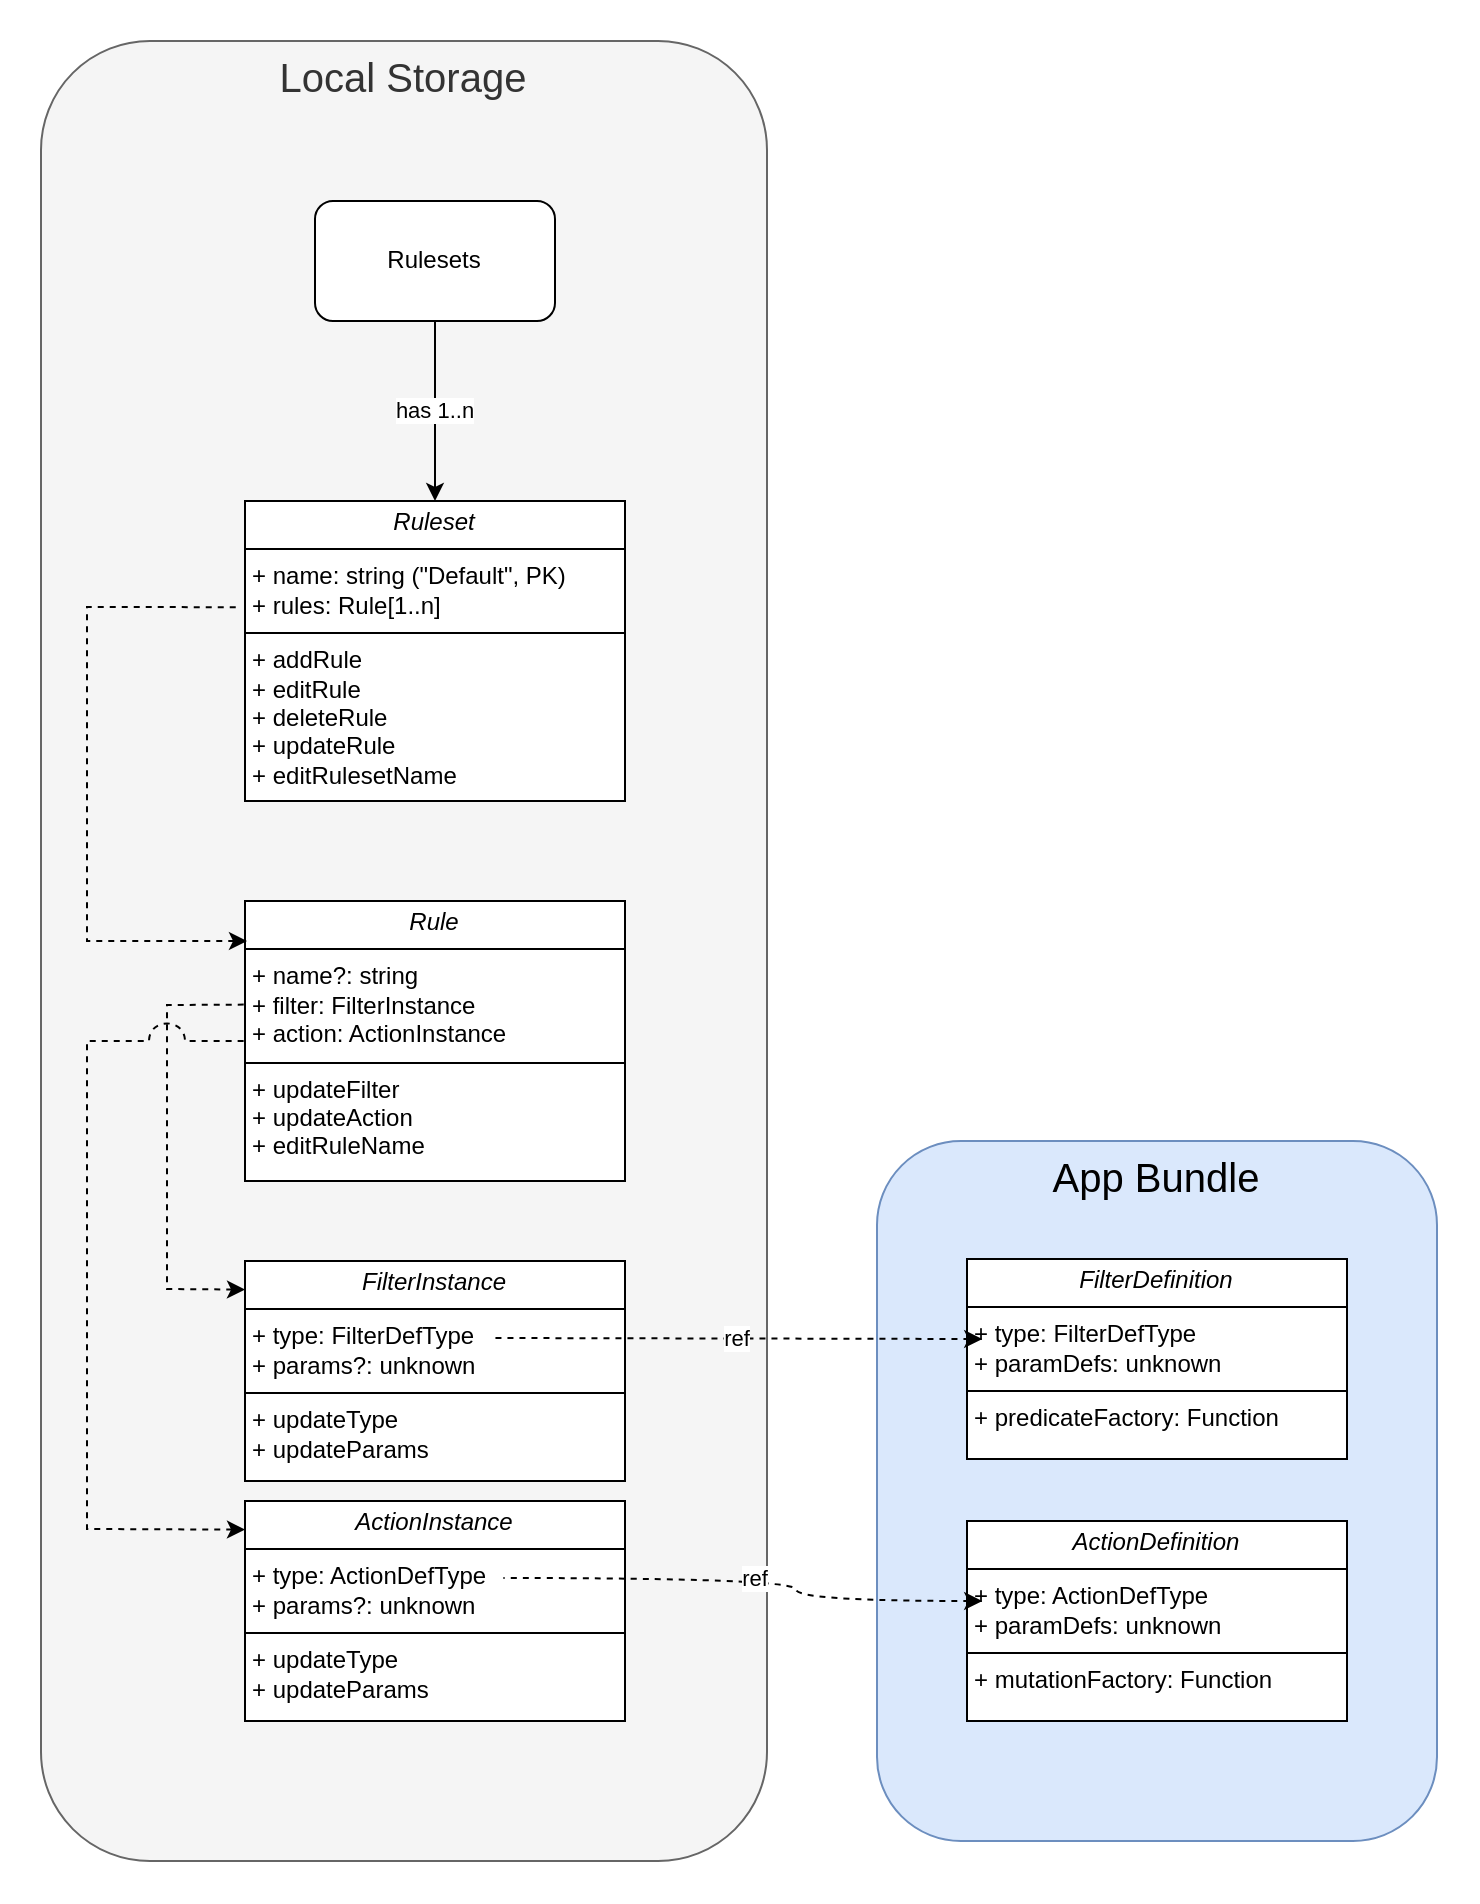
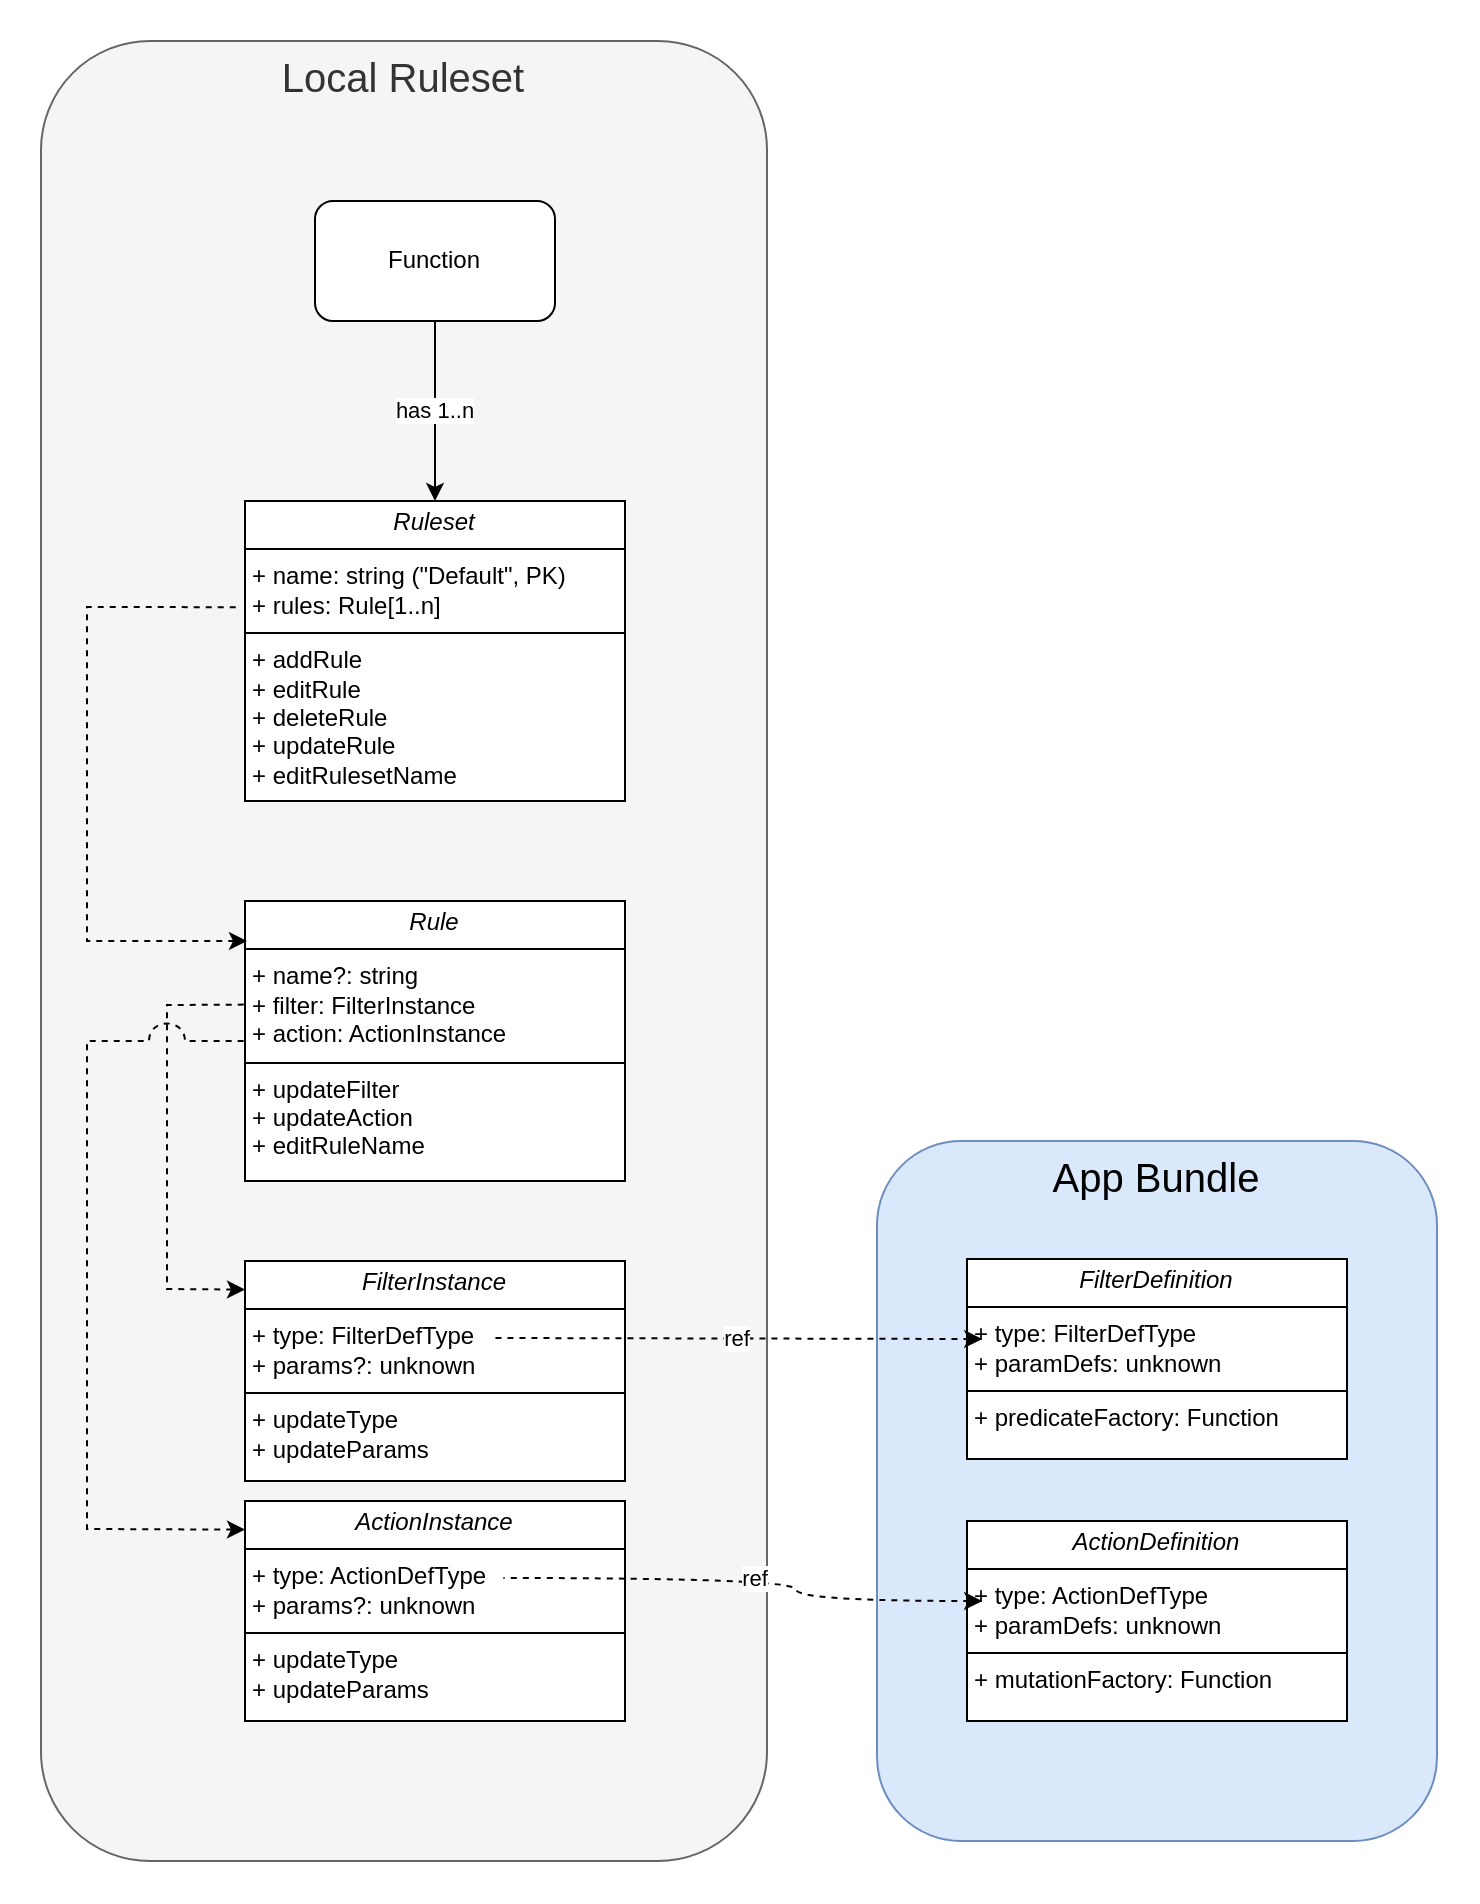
node "Local Storage": label "Local Storage" -> "Local Ruleset"
node "Rulesets": label "Rulesets" -> "Function"
